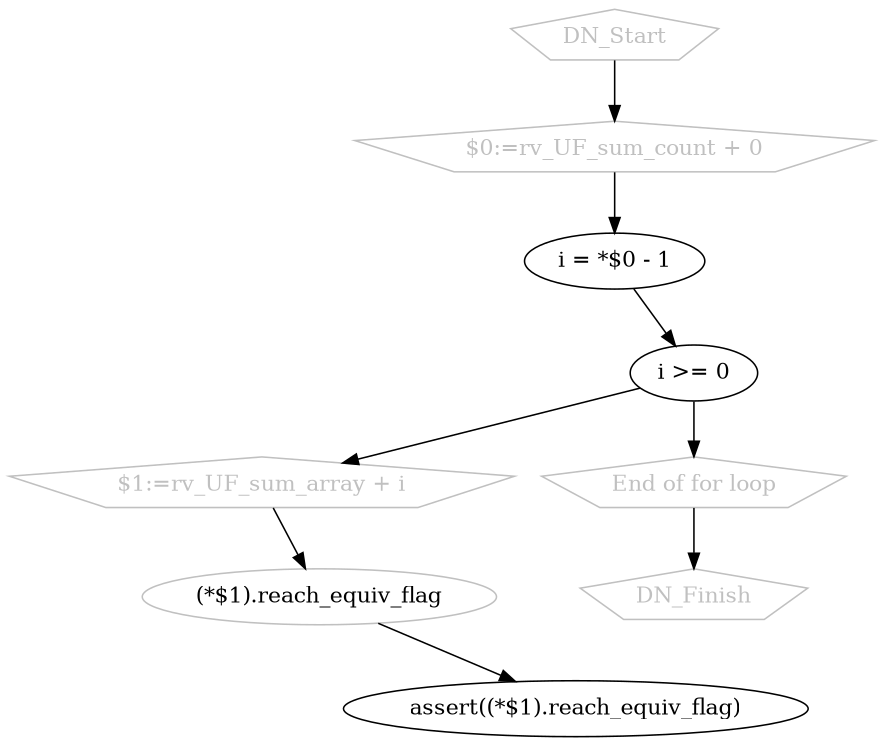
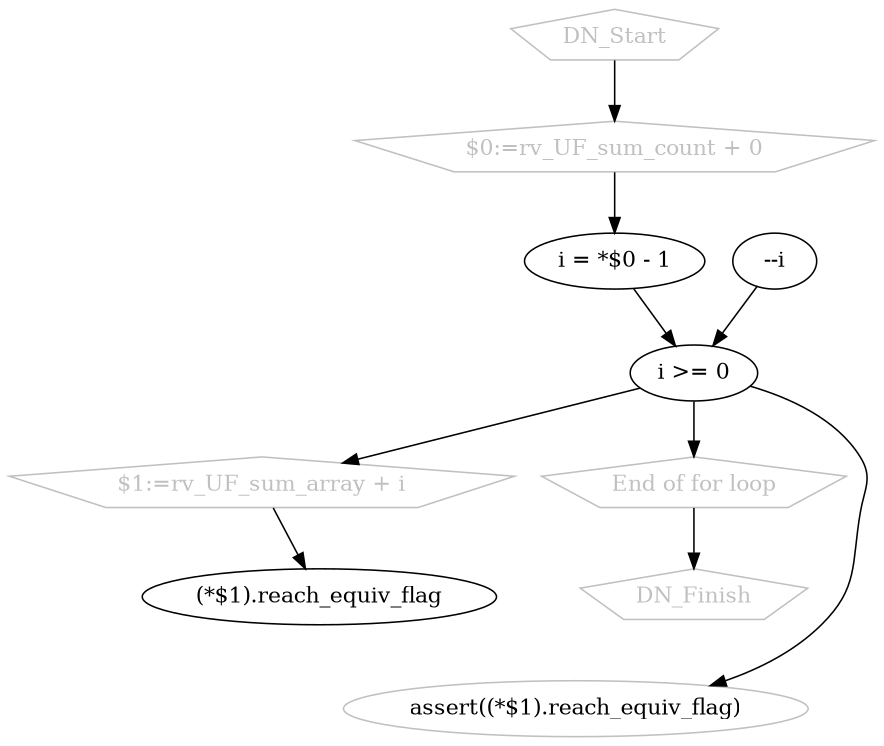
node "--i": added
node "(*$1).reach_equiv_flag": color grey -> black
edge "(*$1).reach_equiv_flag" -> "assert((*$1).reach_equiv_flag)": now "i >= 0" -> "assert((*$1).reach_equiv_flag)"
node "assert((*$1).reach_equiv_flag)": color black -> grey
